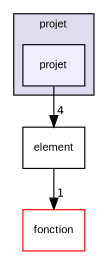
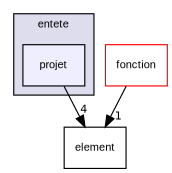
cluster "projet": label "projet" -> "entete"
edge "element" -> "fonction": reversed
